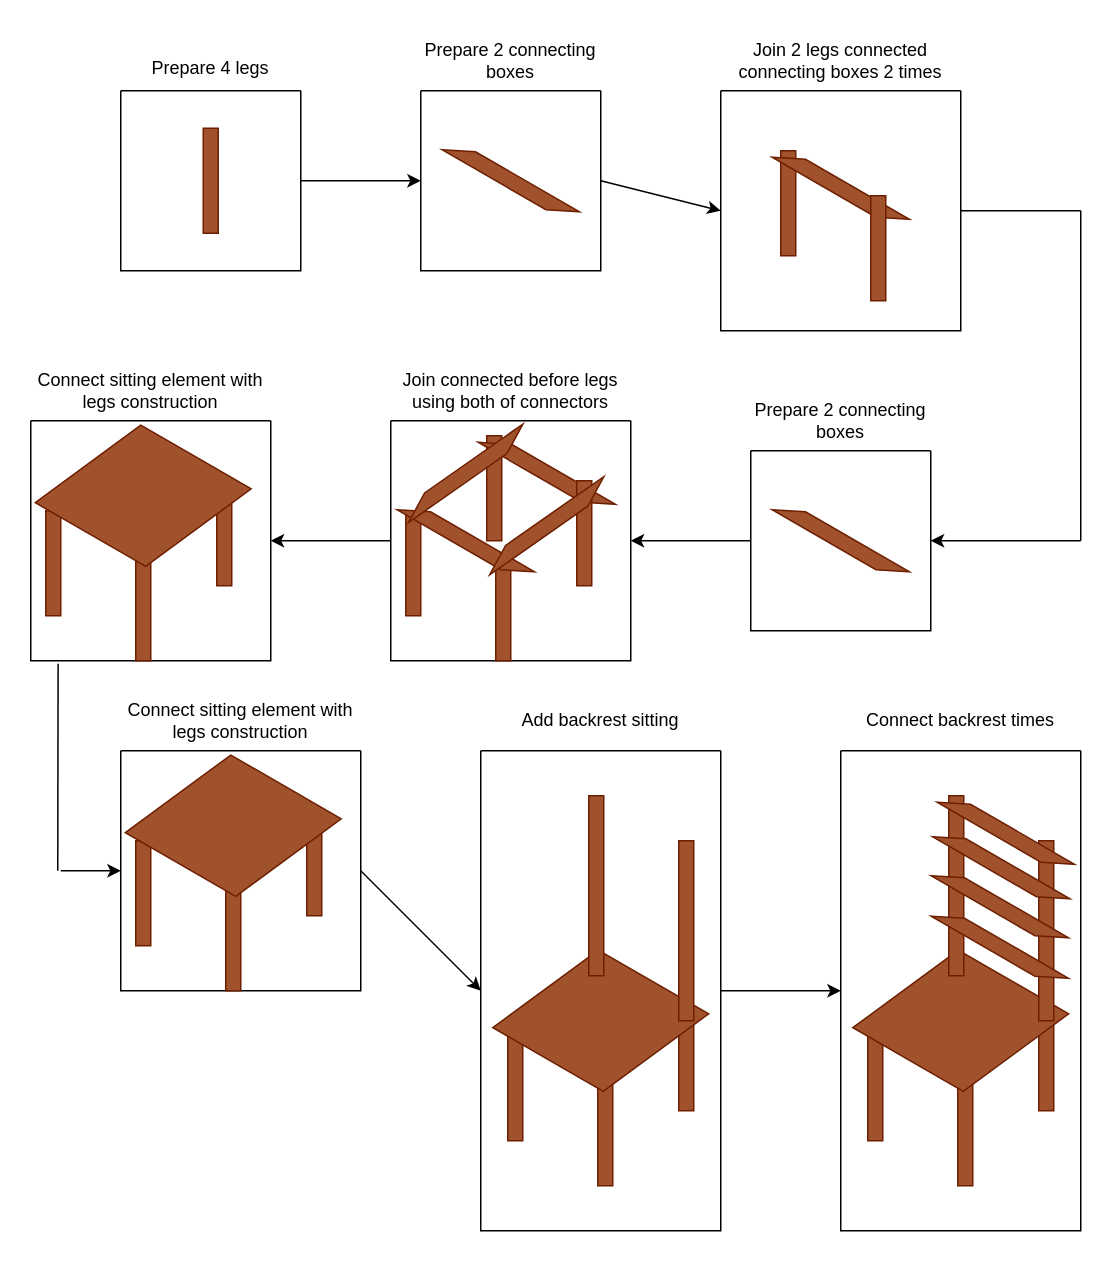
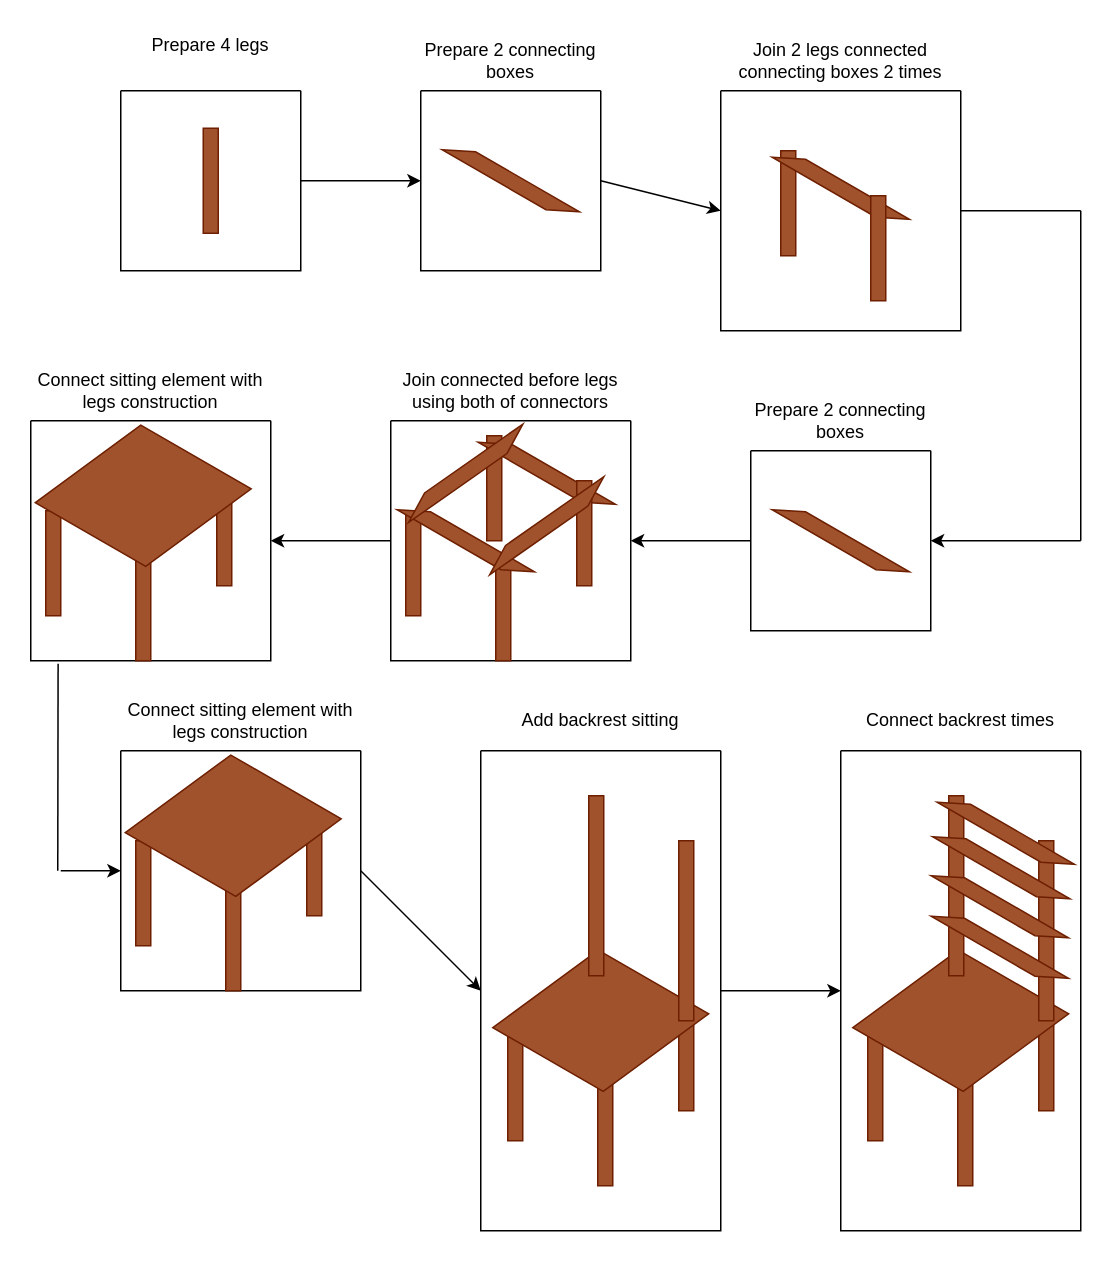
node "Prepare 4 legs": moved (211, 68) -> (211, 46)
